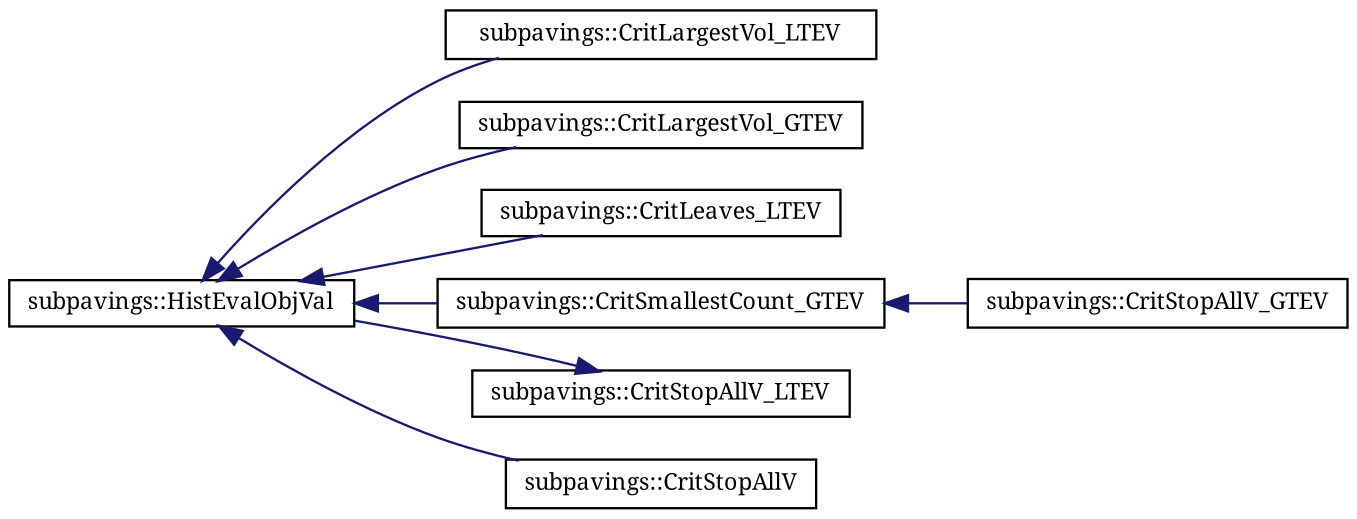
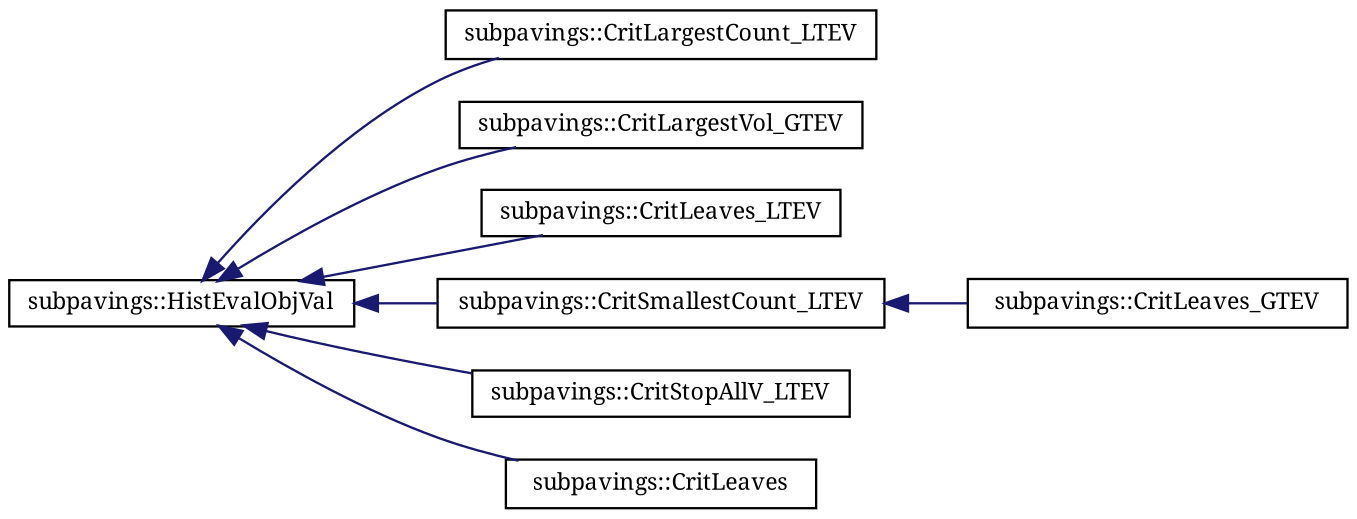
node "subpavings::CritLargestVol_LTEV": label "subpavings::CritLargestVol_LTEV" -> "subpavings::CritLargestCount_LTEV"
node "subpavings::CritSmallestCount_GTEV": label "subpavings::CritSmallestCount_GTEV" -> "subpavings::CritSmallestCount_LTEV"
node "subpavings::CritStopAllV_GTEV": label "subpavings::CritStopAllV_GTEV" -> "subpavings::CritLeaves_GTEV"
edge "subpavings::HistEvalObjVal" -> "subpavings::CritStopAllV_LTEV": reversed
node "subpavings::CritStopAllV": label "subpavings::CritStopAllV" -> "subpavings::CritLeaves"
